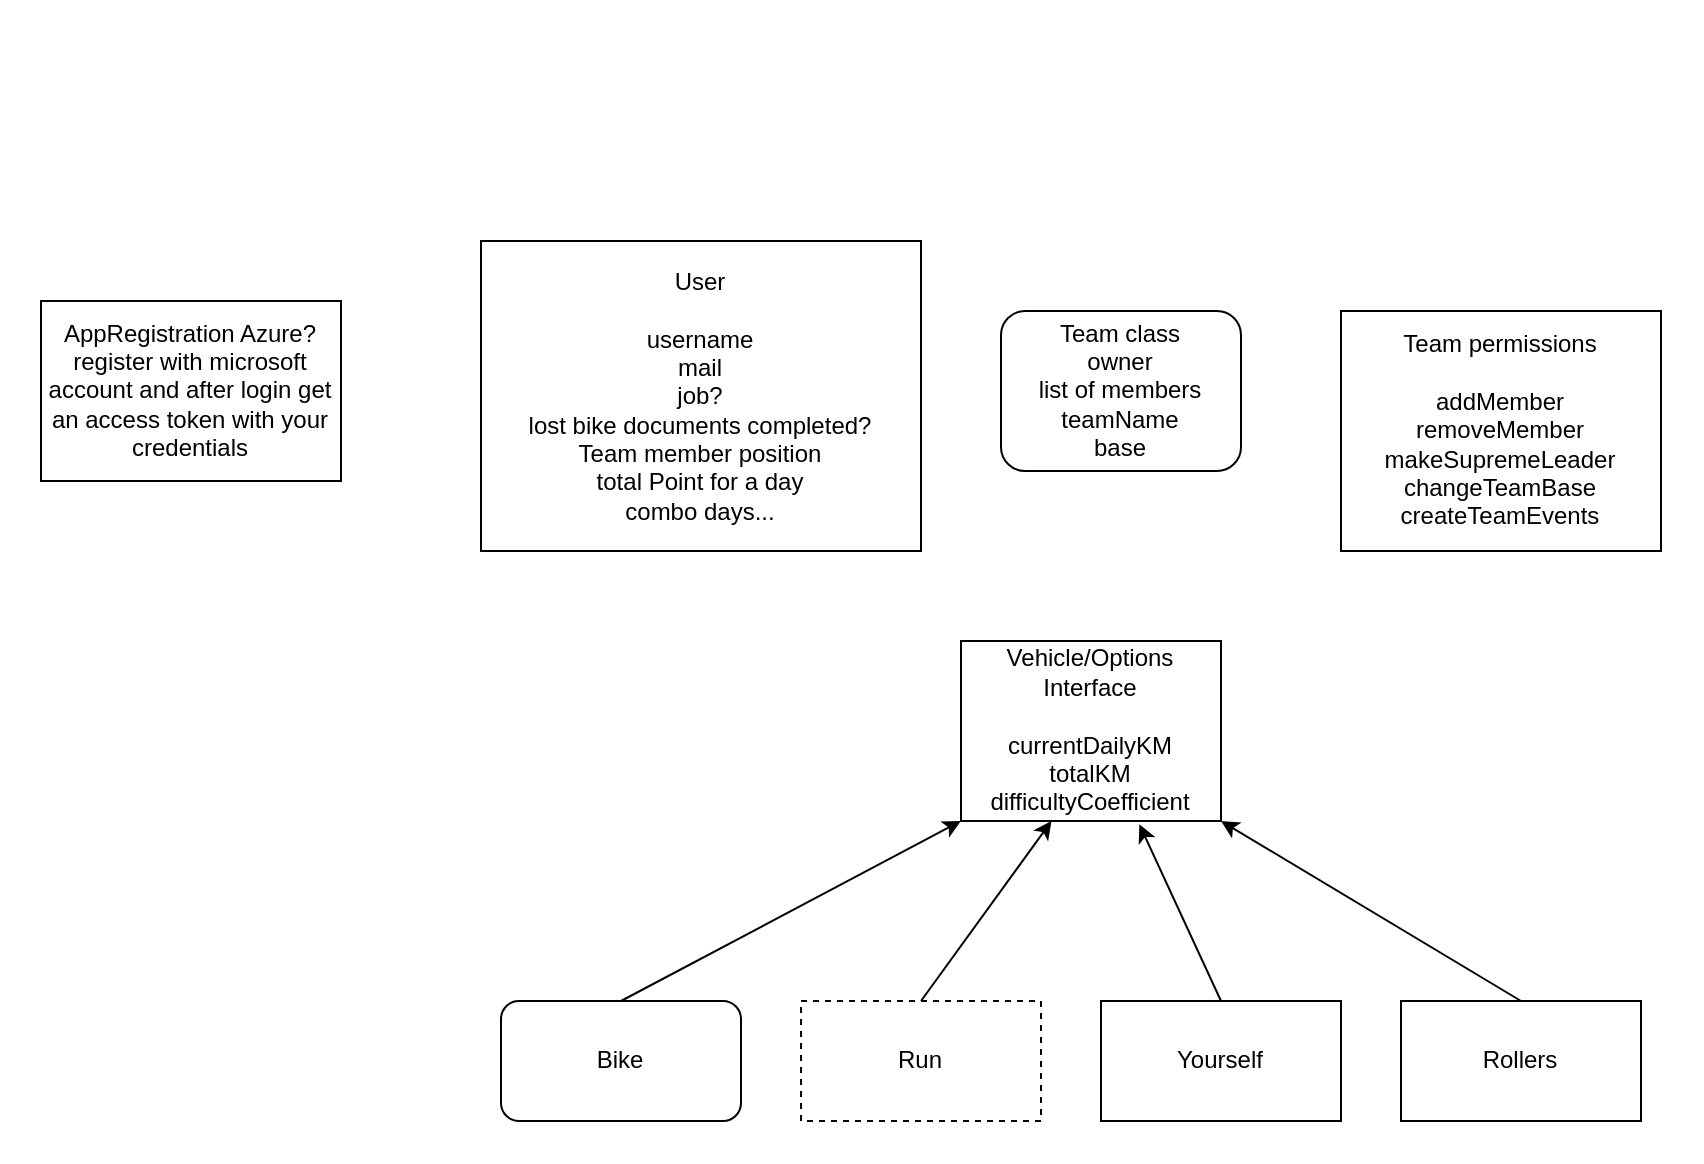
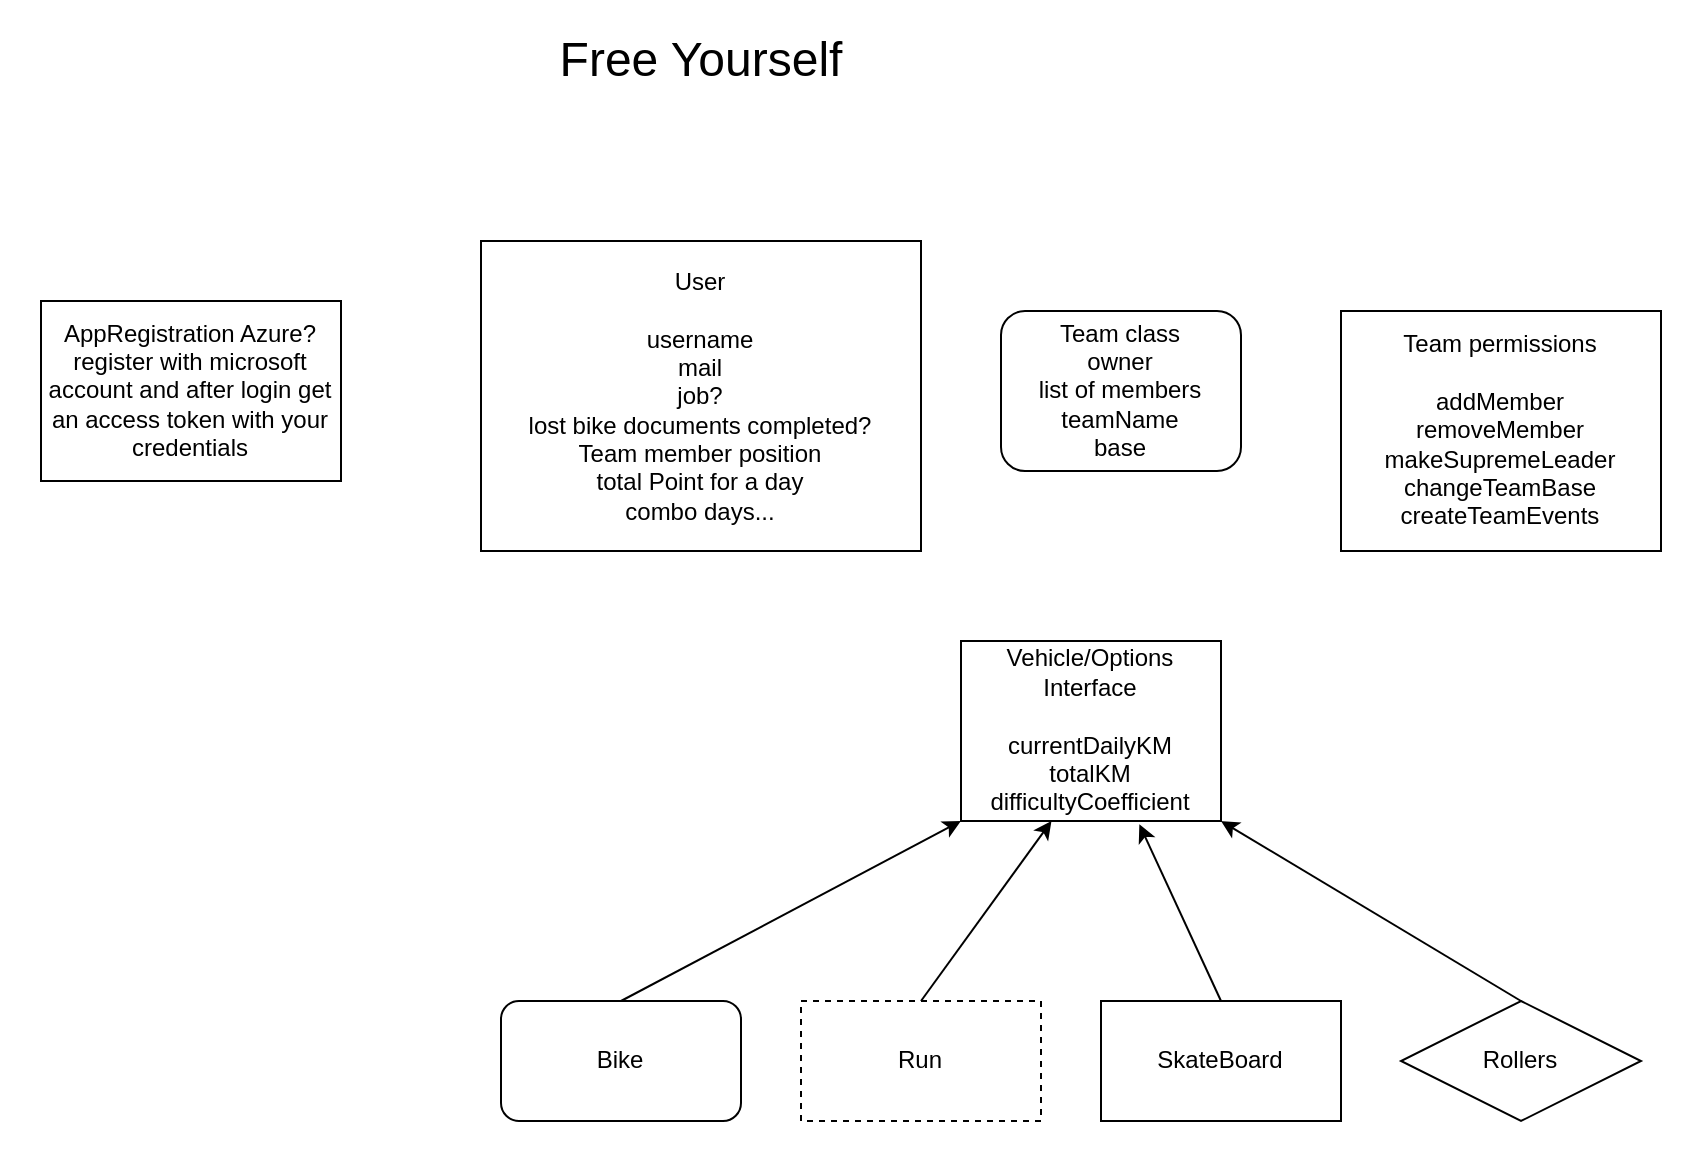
node "Free Yourself": added
node "Yourself": label "Yourself" -> "SkateBoard"
node "Rollers": shape rectangle -> diamond
